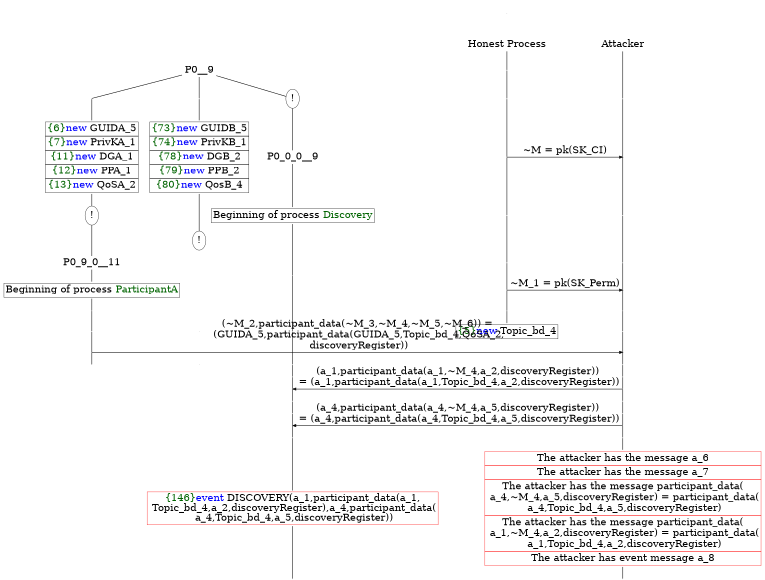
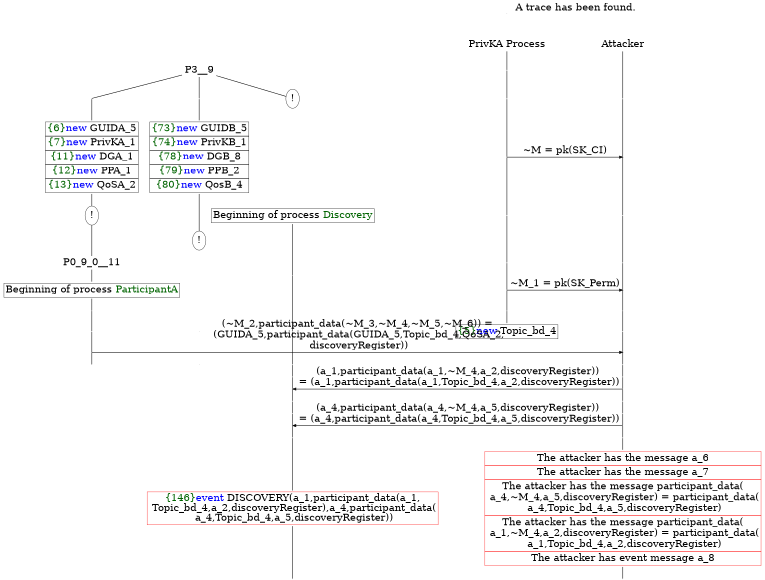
node "A trace has been found.": added
node "Honest Process": label "Honest Process" -> "PrivKA Process"
node "P0__9": label "P0__9" -> "P3__9"
node "{73}": text "DGB_2" -> "DGB_8"
node "P0_0_0__9": removed
